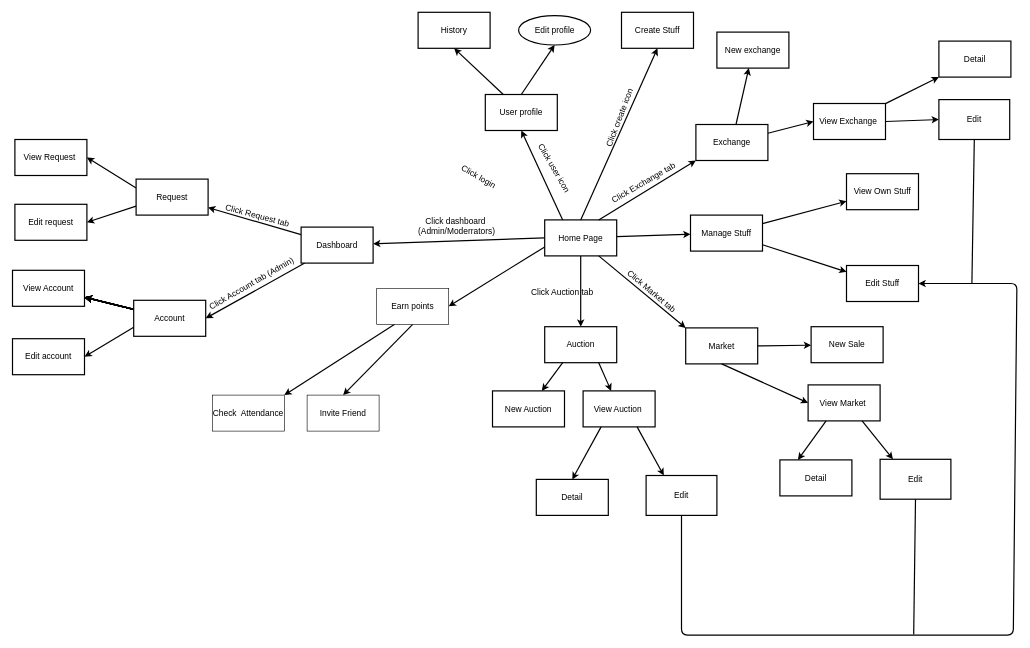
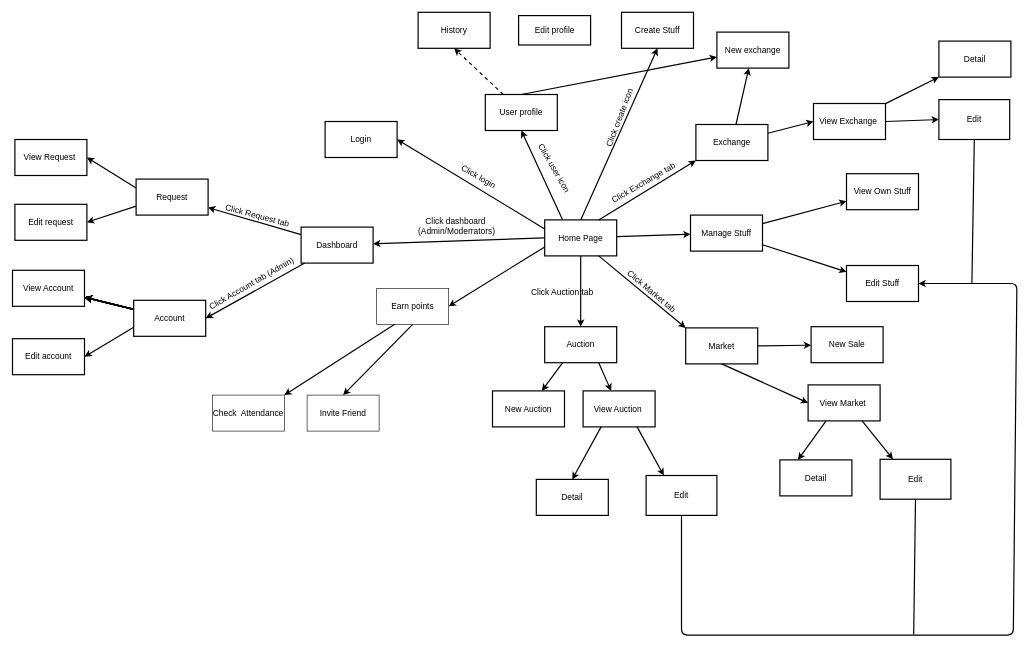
node "Edit profile": shape ellipse -> rectangle
edge "User profile" -> "History": style solid -> dashed
edge "User profile" -> "Edit profile": now "User profile" -> "New exchange"
node "Login": added
edge "Home Page" -> "Login": added
